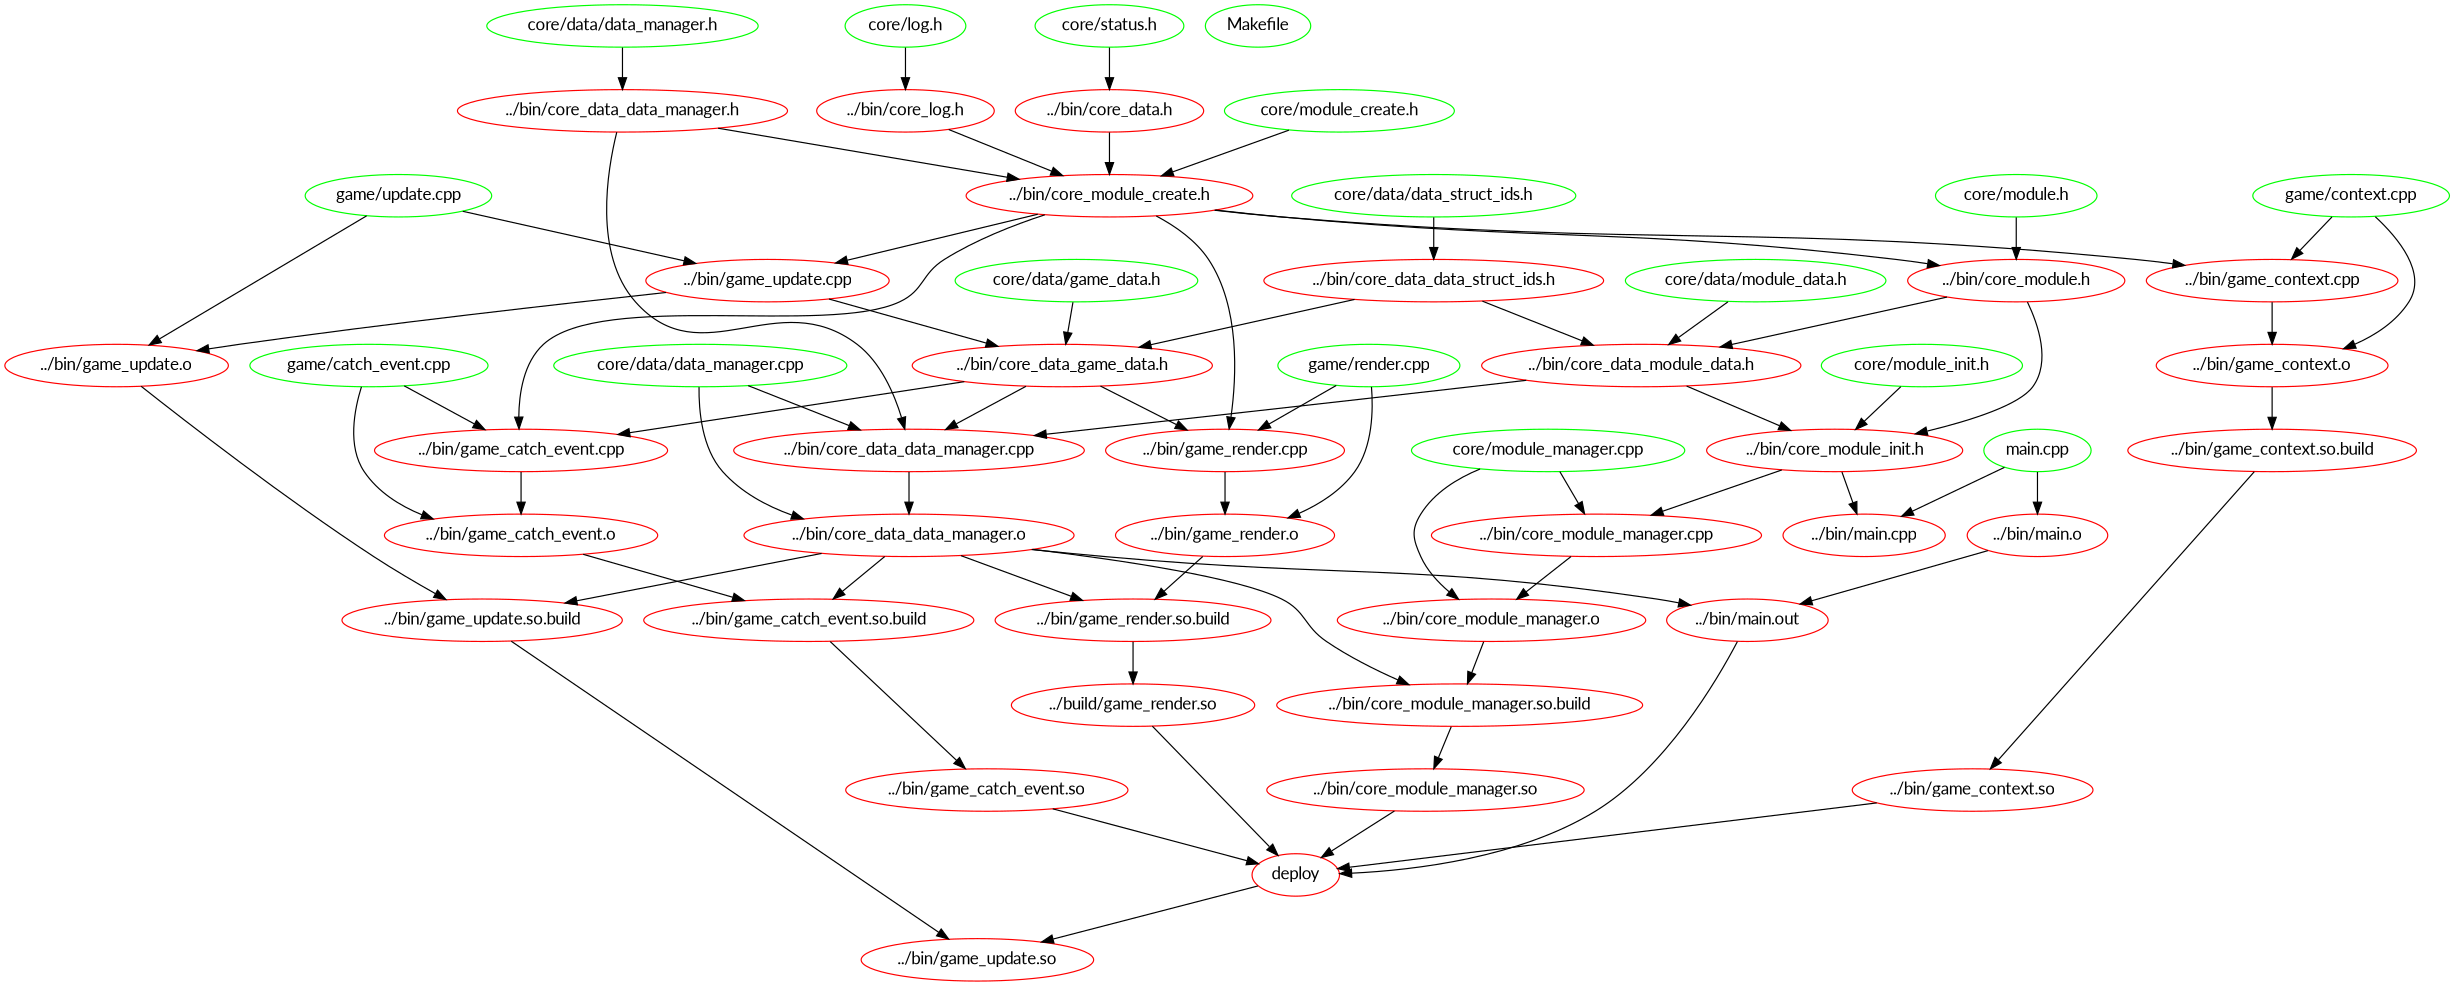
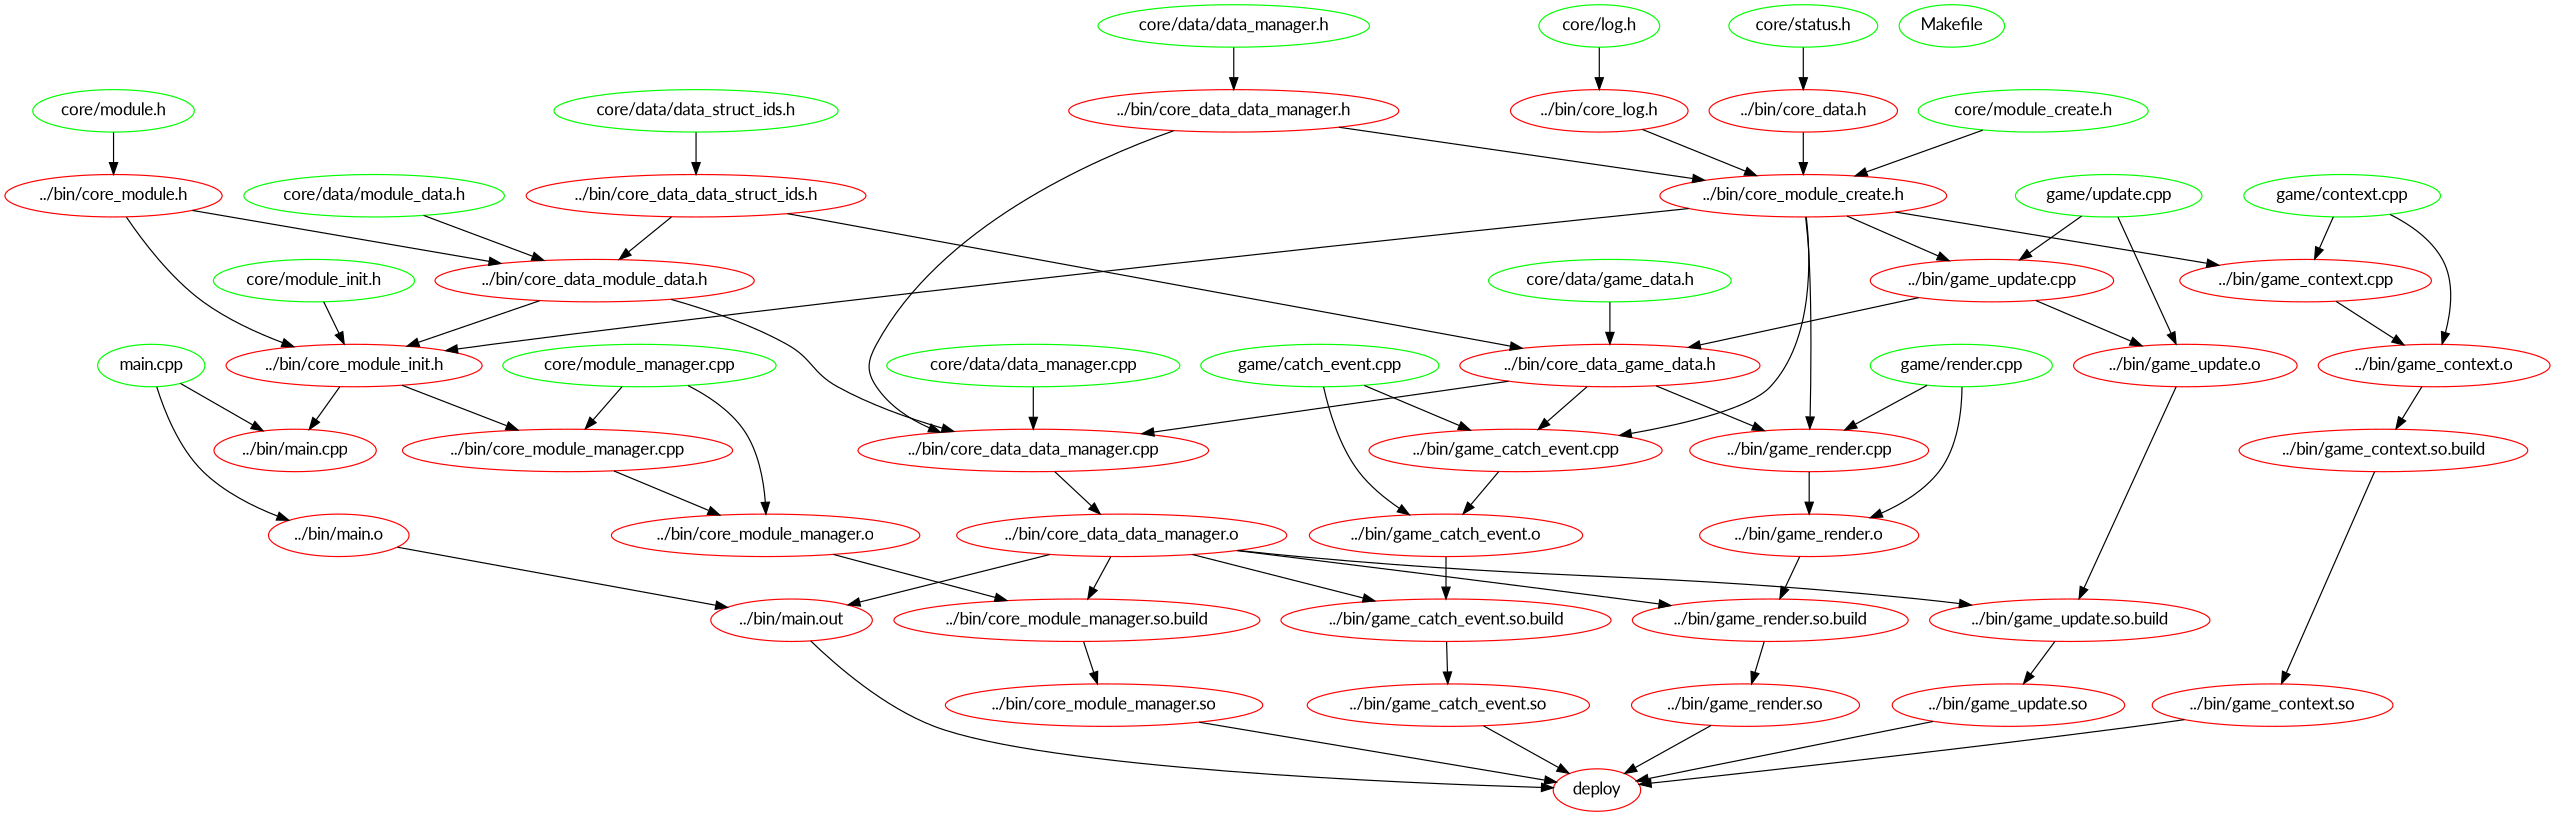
edge "../bin/core_module_create.h" -> "../bin/core_module.h": now "../bin/core_module_create.h" -> "../bin/core_module_init.h"
edge "core/data/data_manager.cpp" -> "../bin/core_data_data_manager.o": removed
node "../build/game_render.so": label "../build/game_render.so" -> "../bin/game_render.so"
edge "deploy" -> "../bin/game_update.so": reversed
